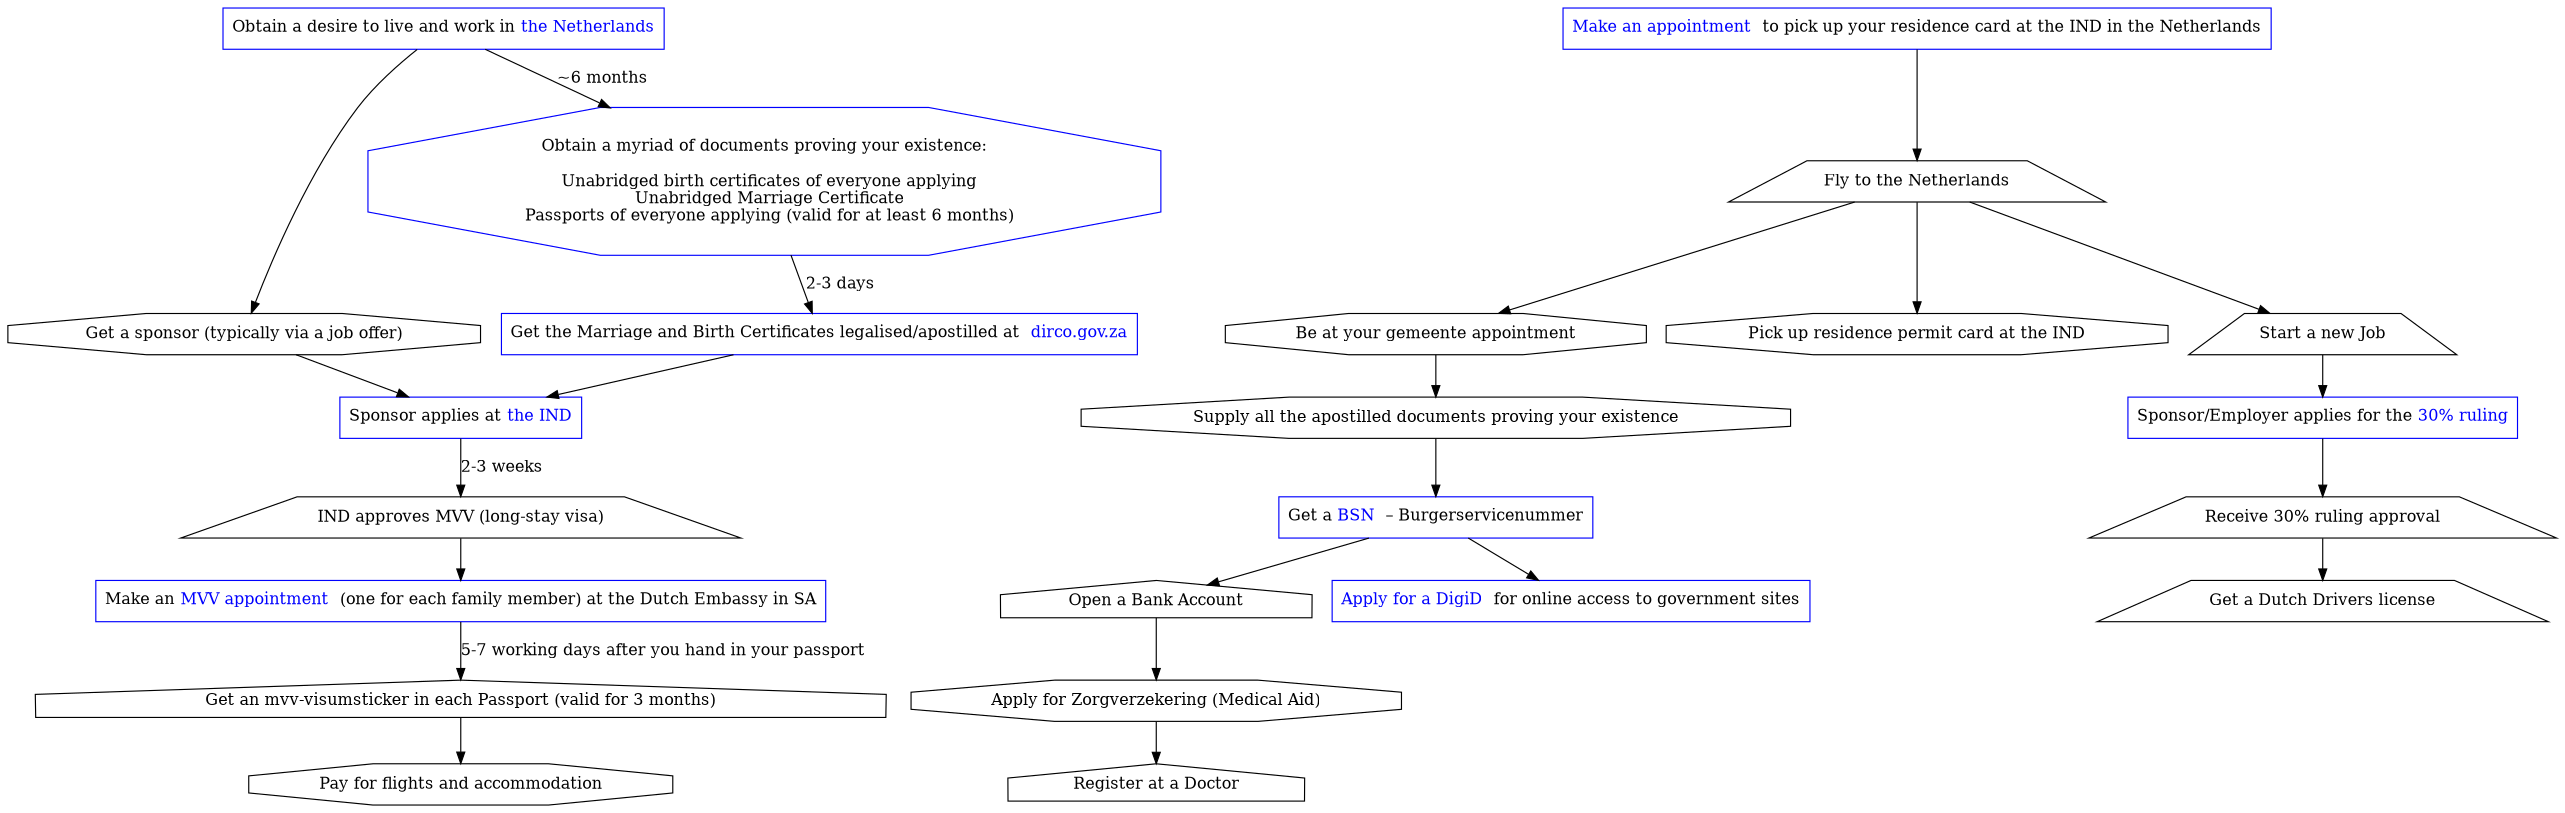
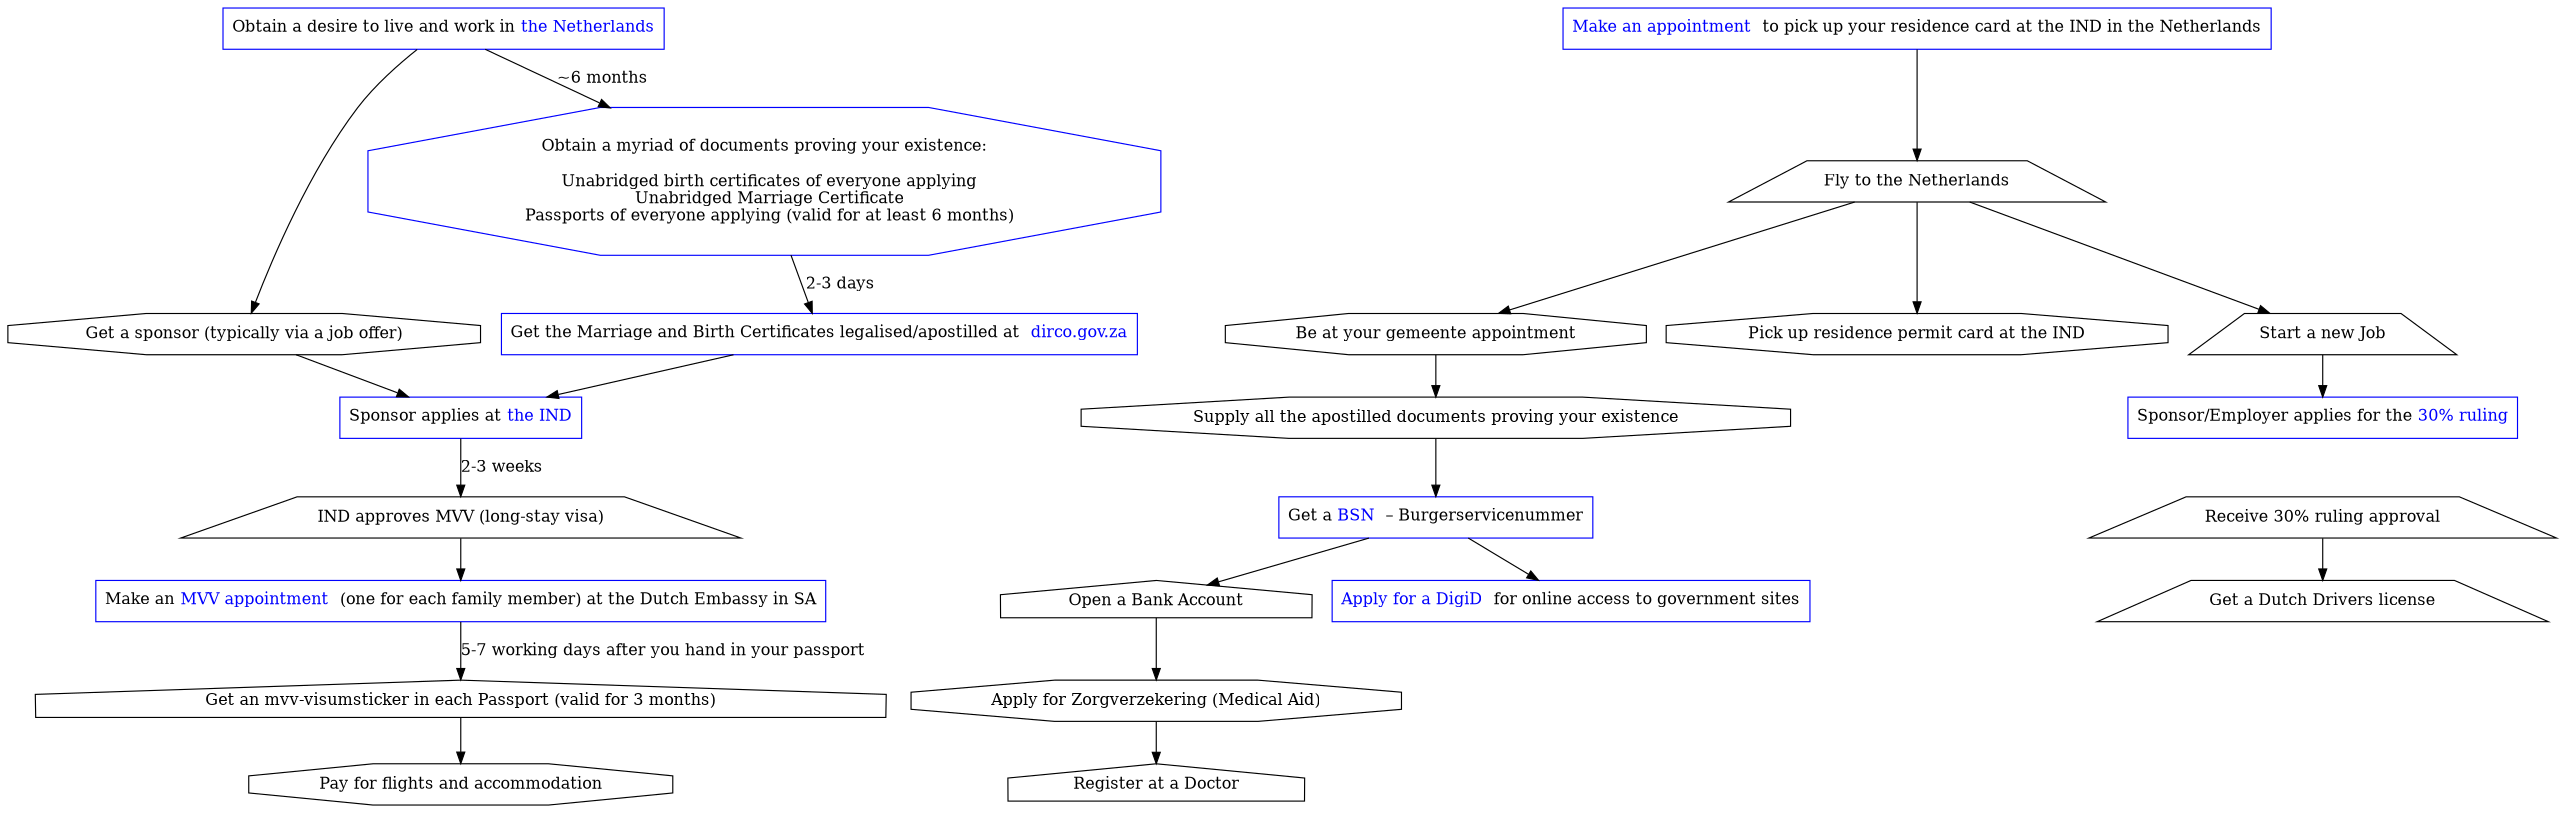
edge "Sponsor/Employer applies for the" -> "Receive 30% ruling approval": removed
